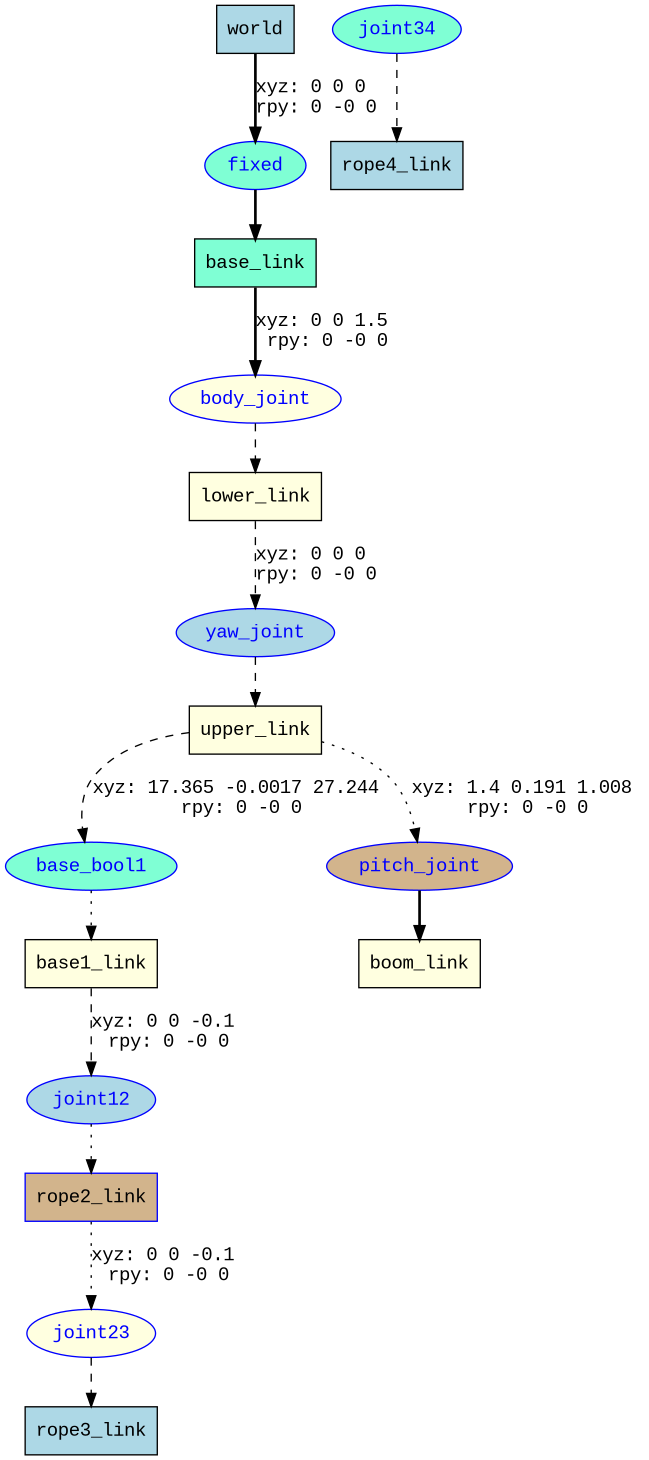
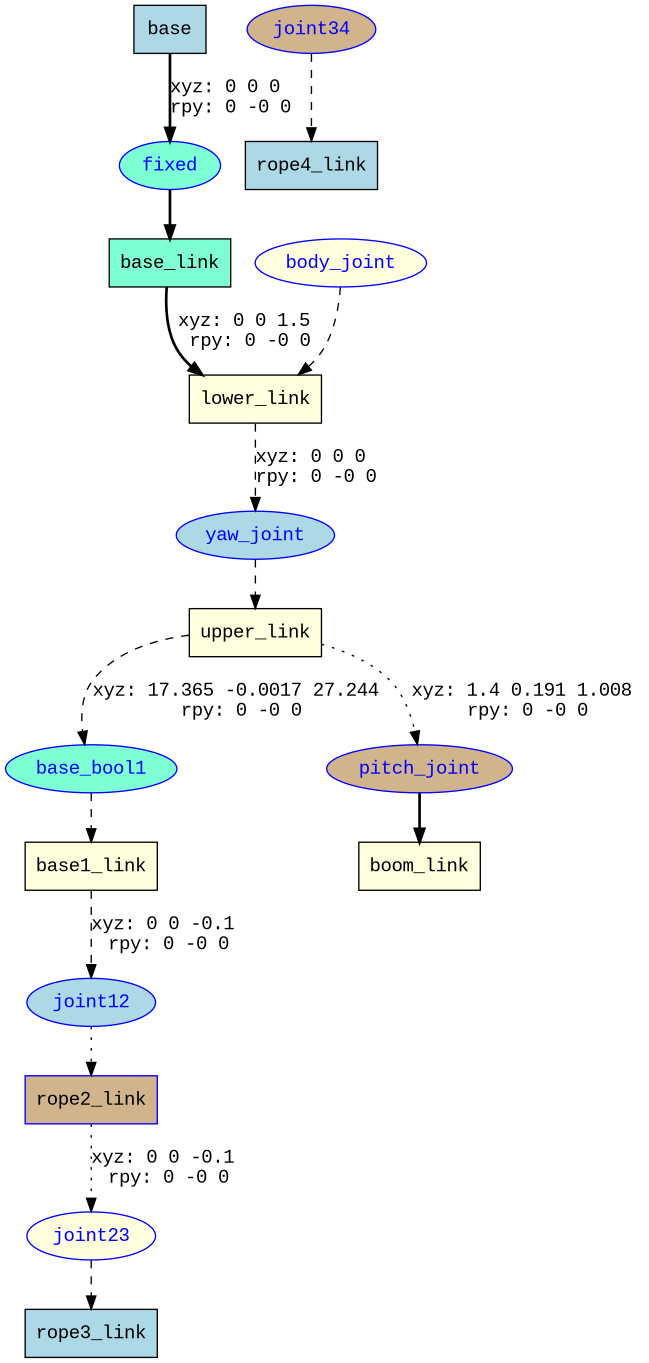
node "world": label "world" -> "base"
node "joint34": fillcolor aquamarine -> tan
edge "base_link" -> "body_joint": now "base_link" -> "lower_link"
edge "base_bool1" -> "base1_link": style dotted -> dashed
